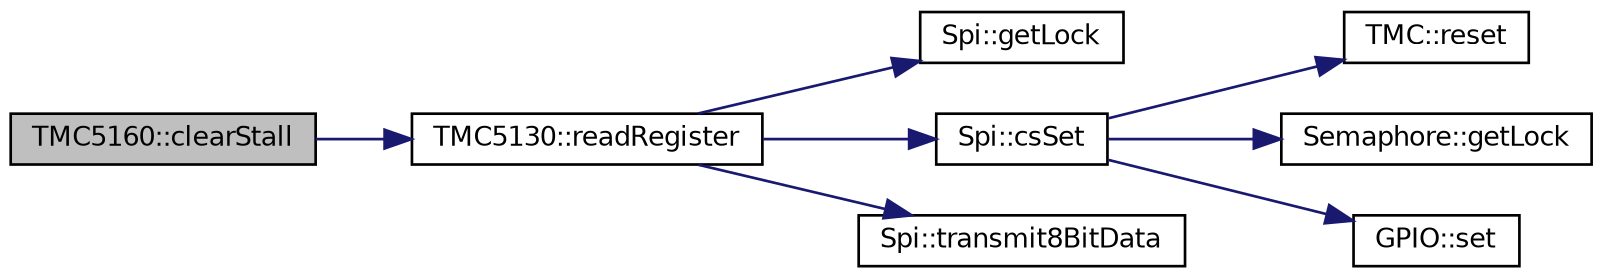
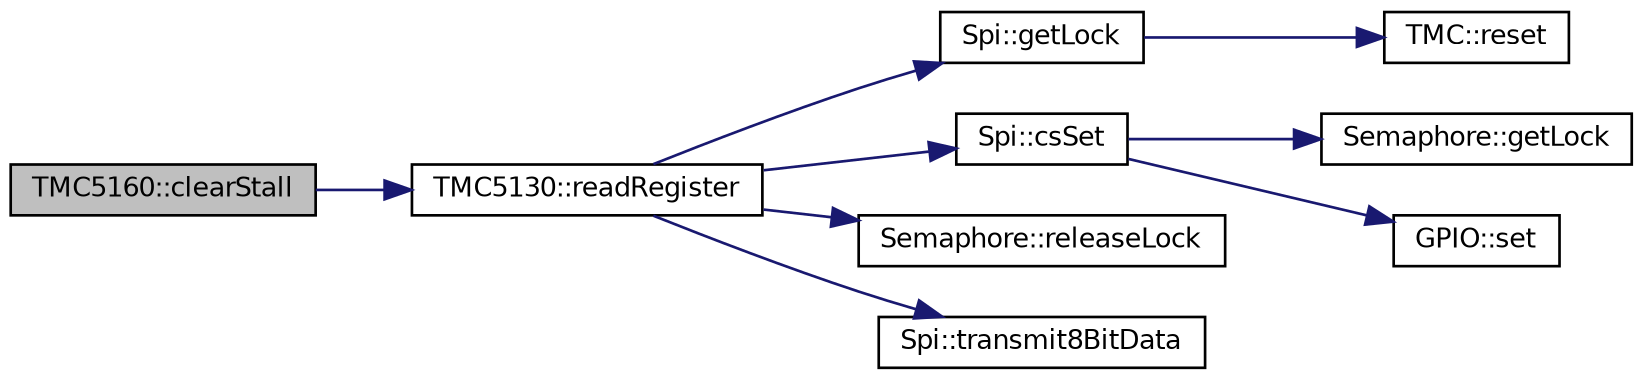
edge "Spi::csSet" -> "TMC::reset": now "Spi::getLock" -> "TMC::reset"
node "Semaphore::releaseLock": added
